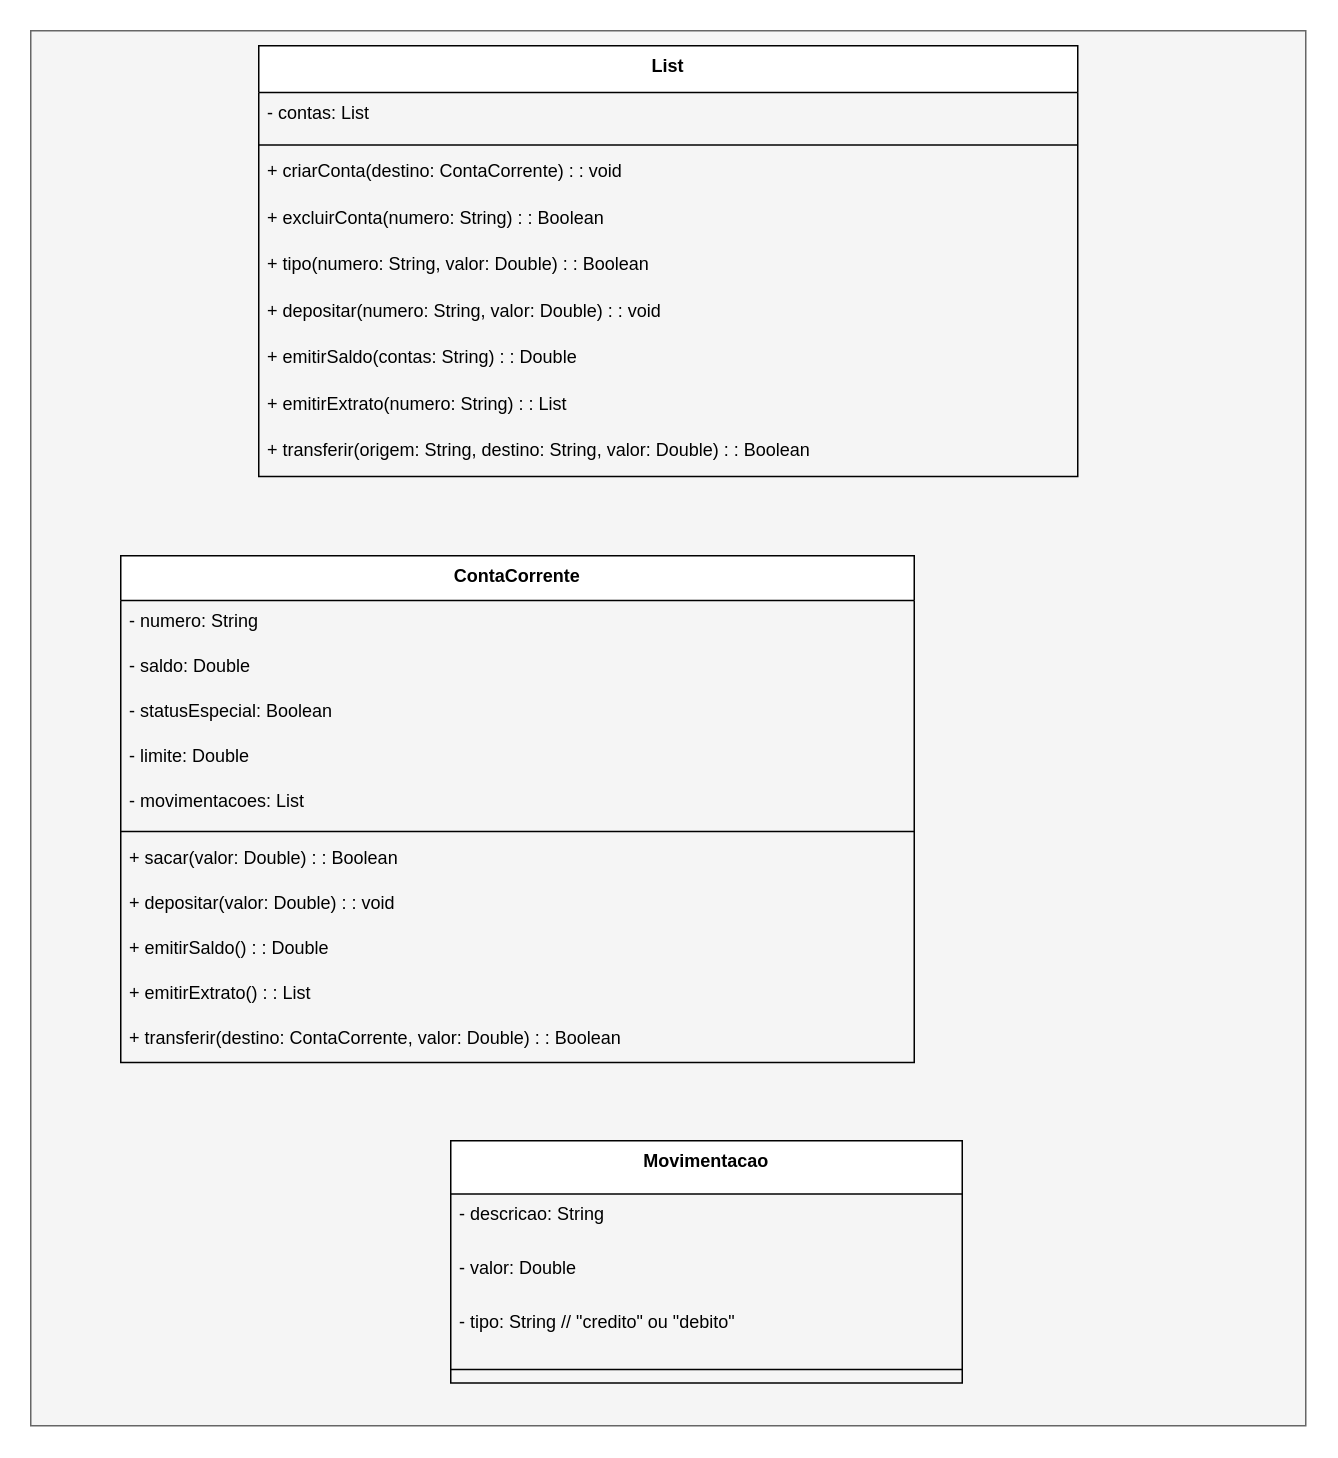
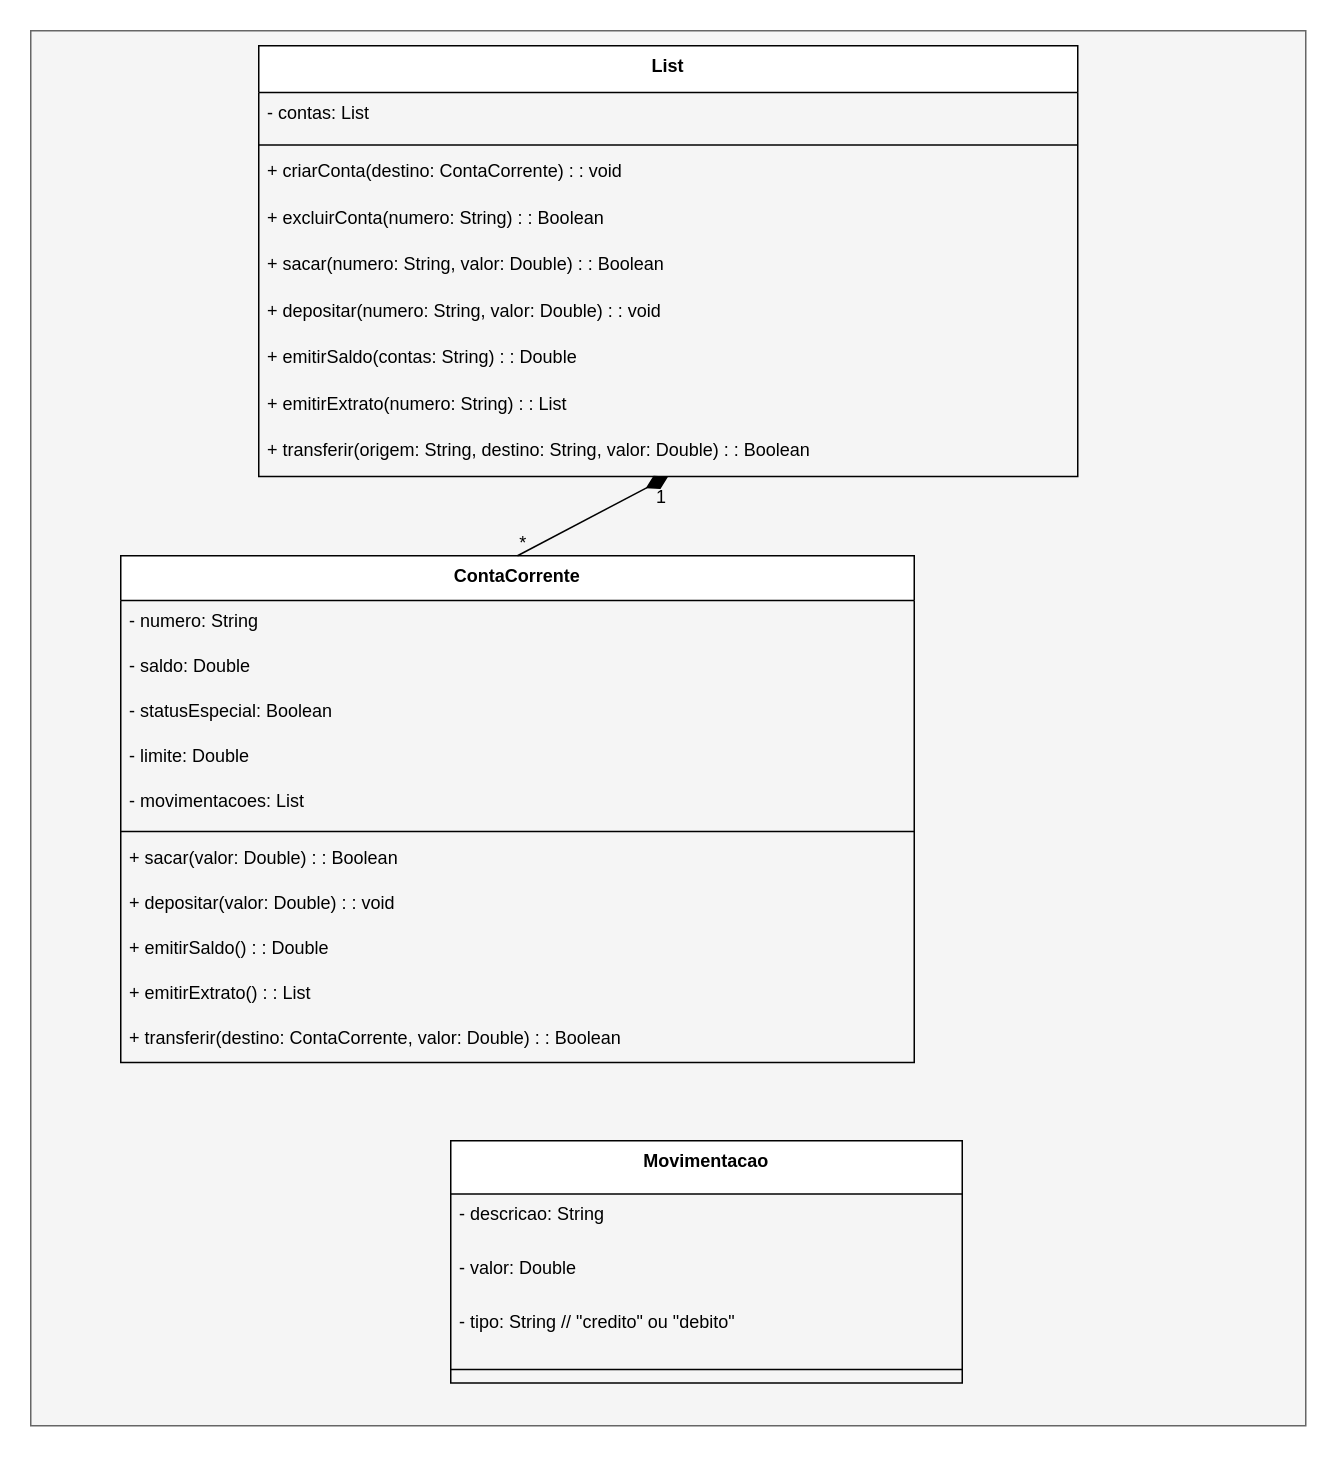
node "+ tipo(numero: String, valor: Double) : : Boolean": label "+ tipo(numero: String, valor: Double) : : Boolean" -> "+ sacar(numero: String, valor: Double) : : Boolean"
edge "ContaCorrente" -> "List": added, labels "*", "1"
